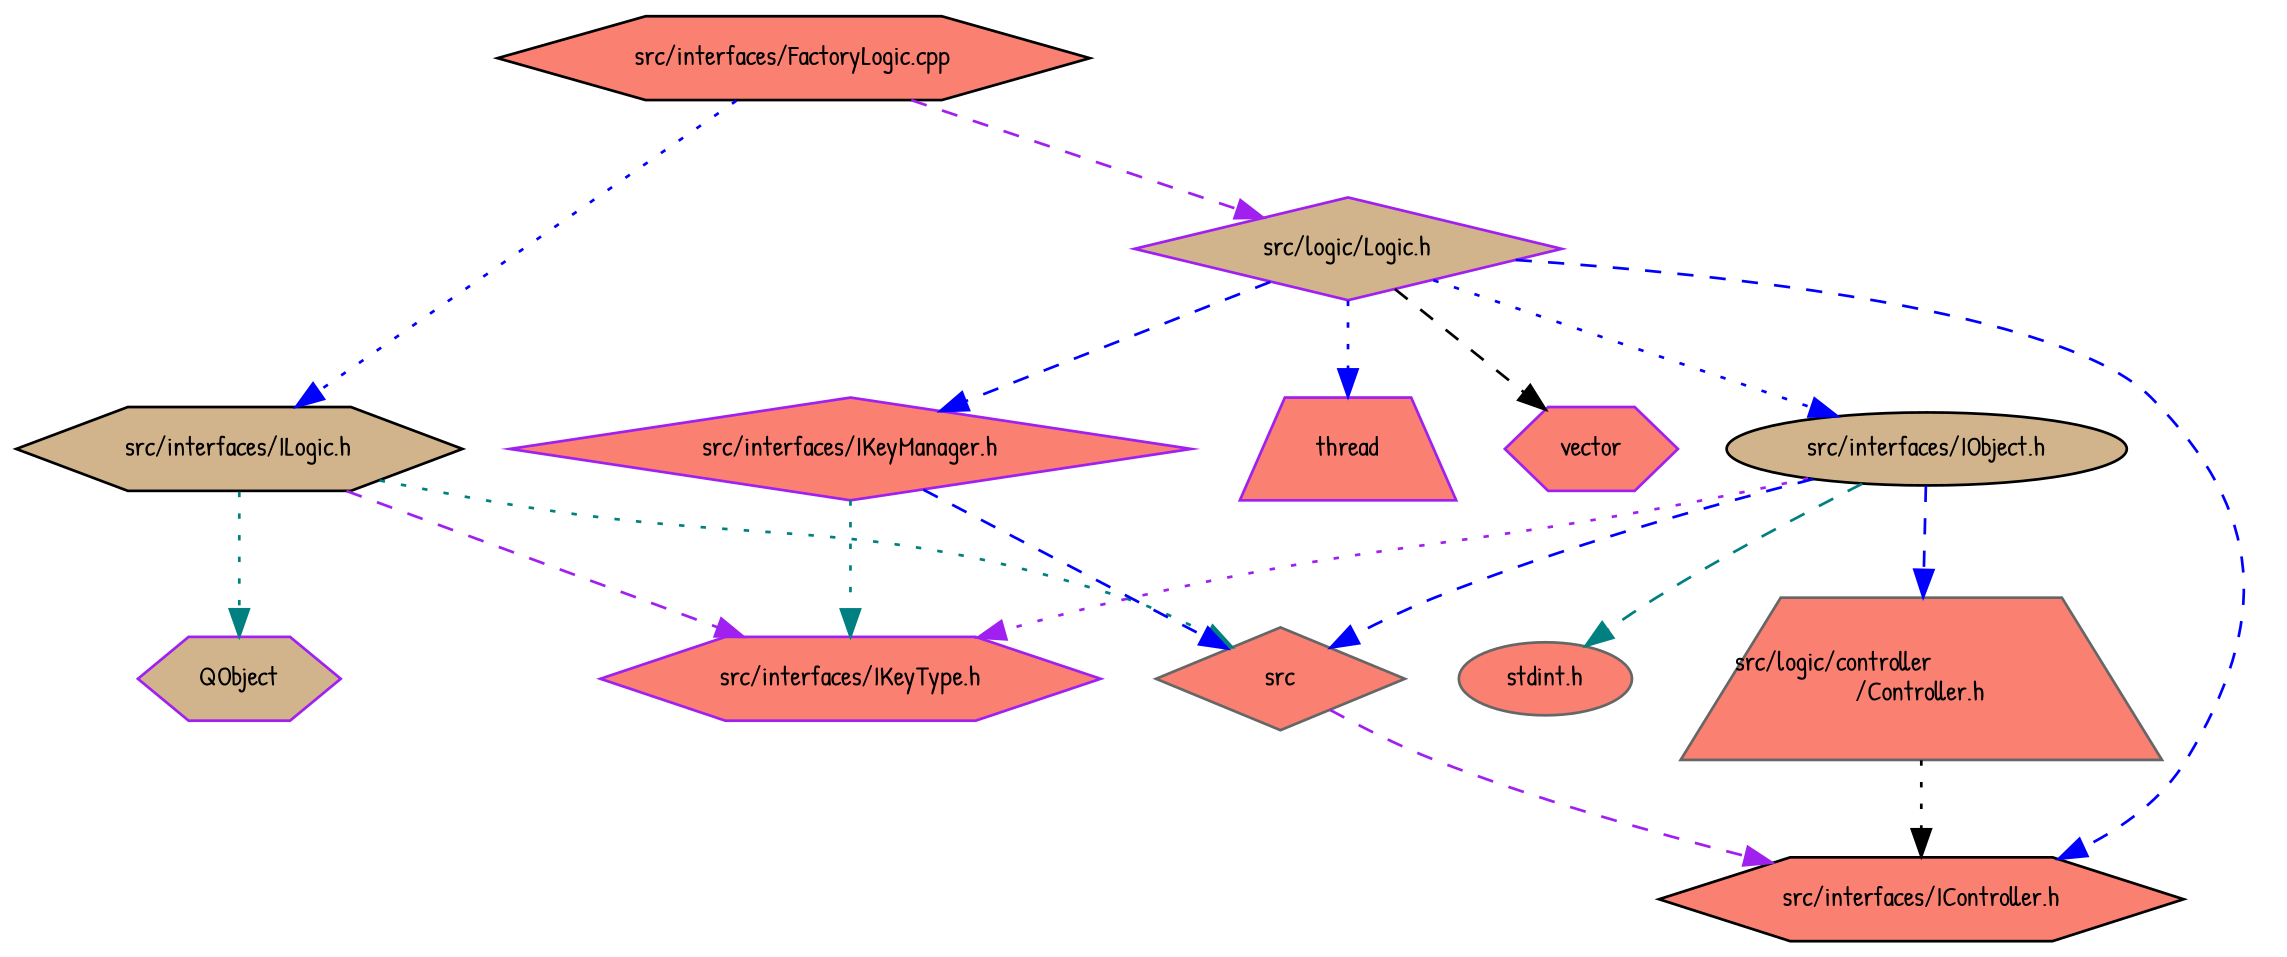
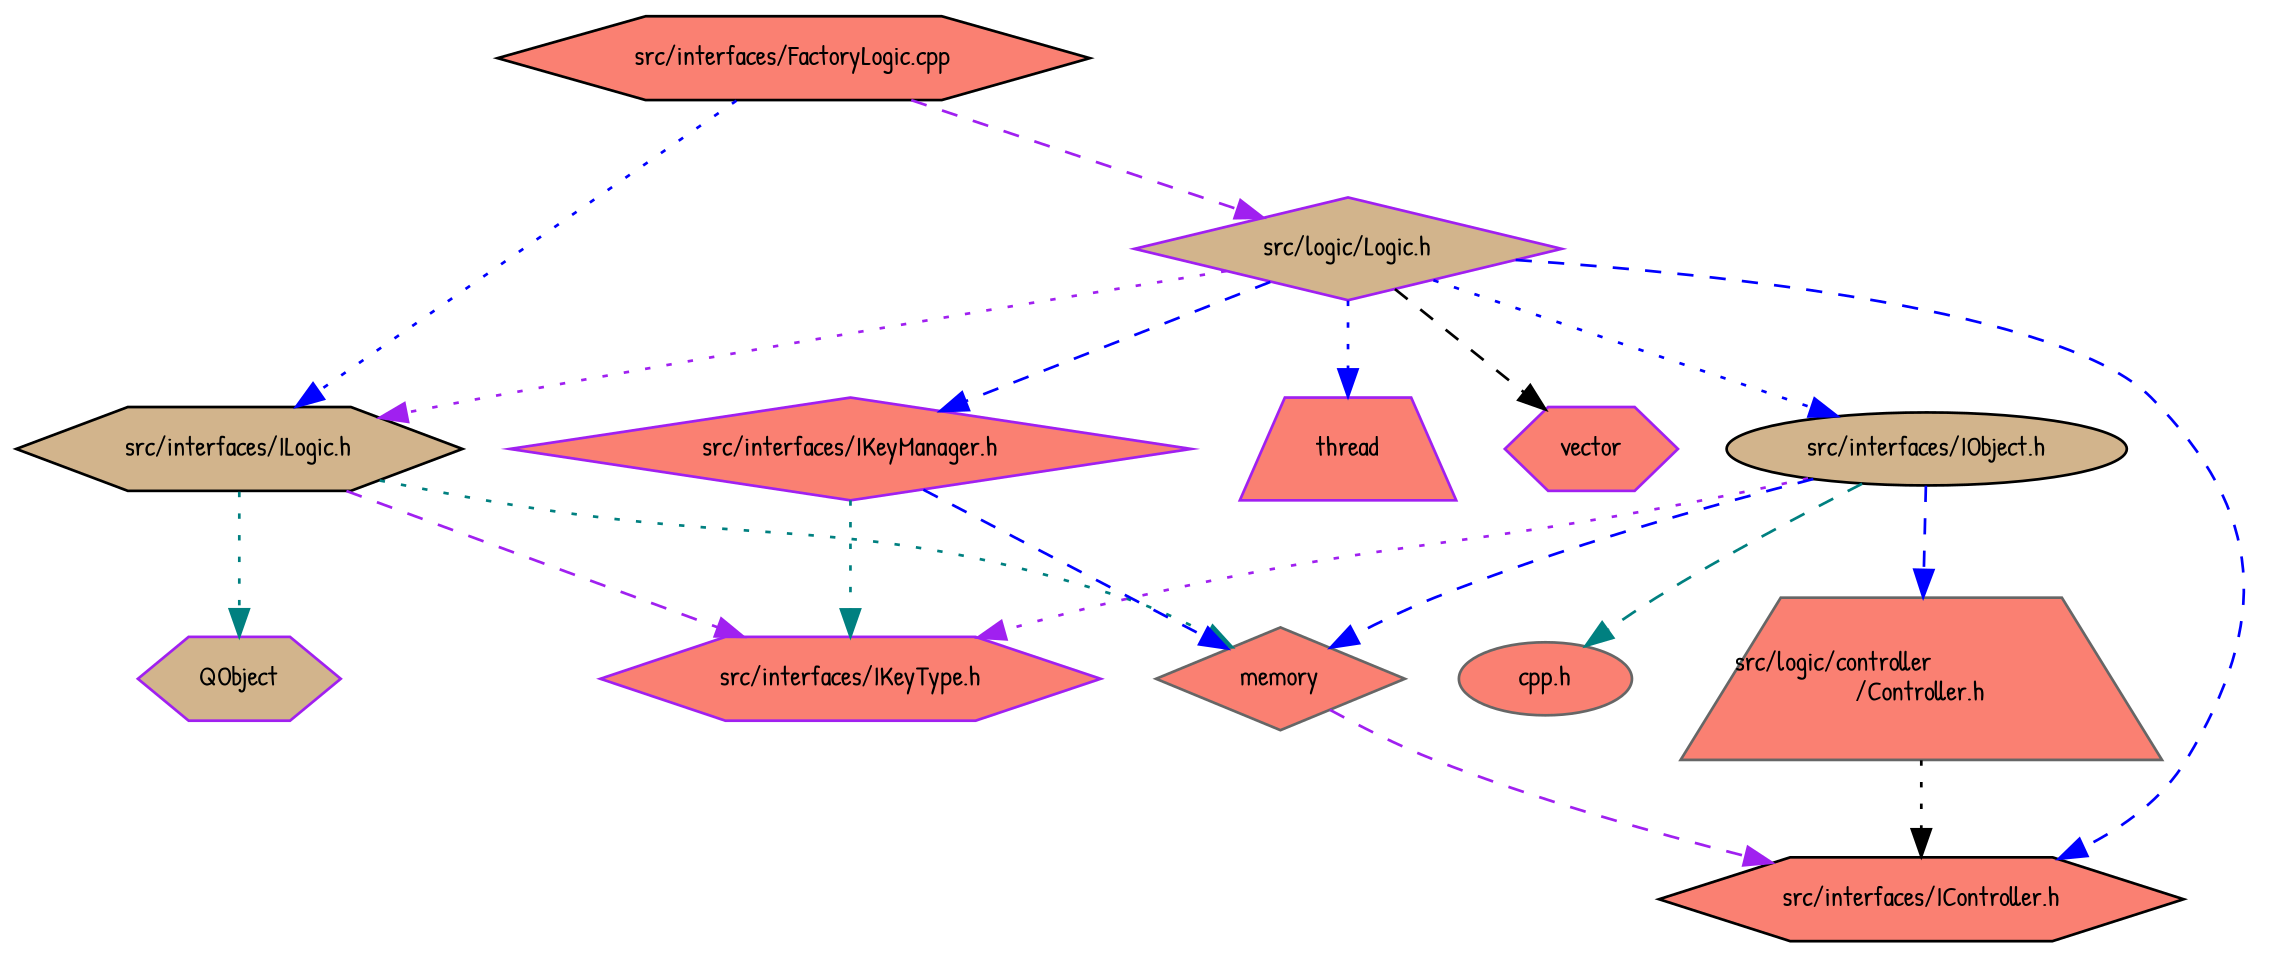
edge "src/logic/Logic.h" -> "src/interfaces/ILogic.h": added
node "src": label "src" -> "memory"
node "stdint.h": label "stdint.h" -> "cpp.h"
